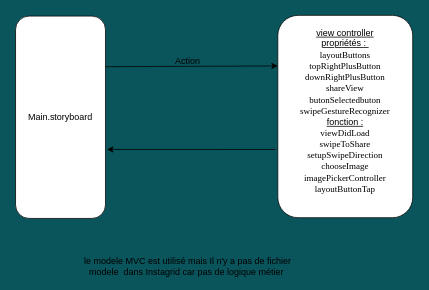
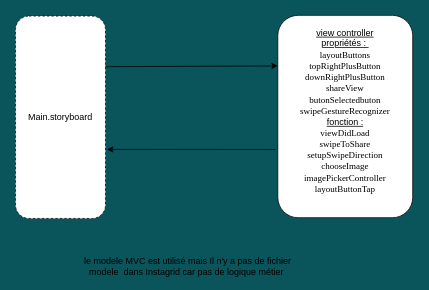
node "Action": removed
node "Main.storyboard": style solid -> dashed
